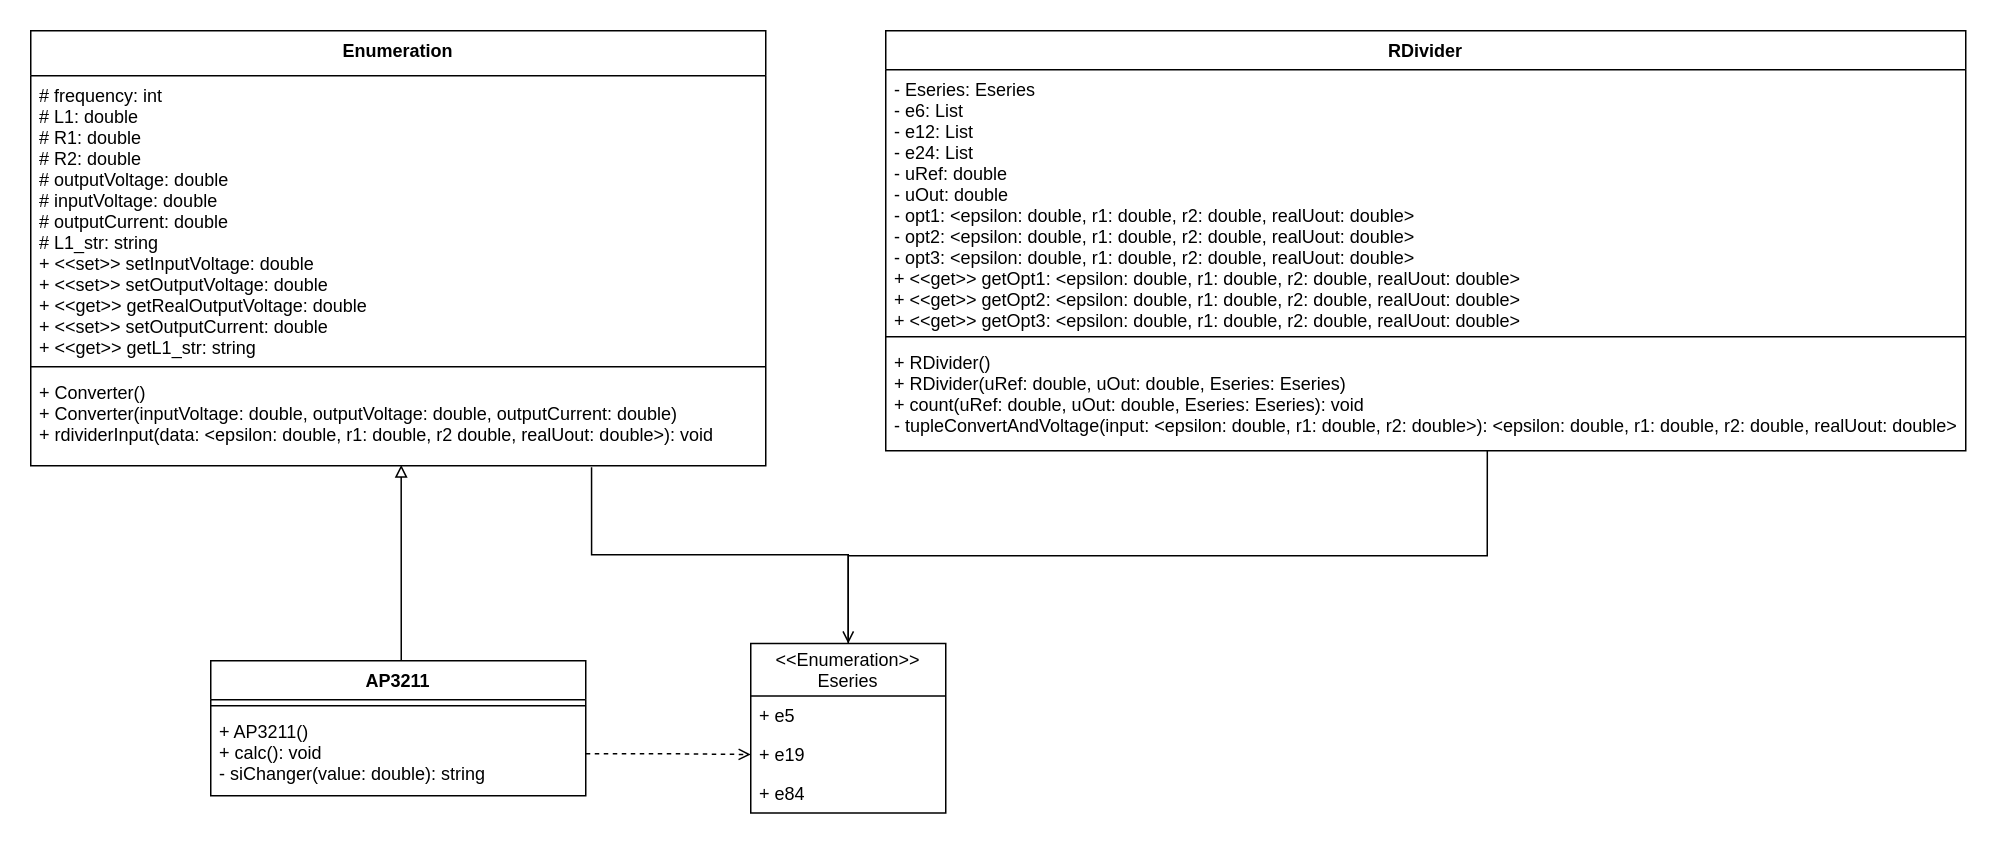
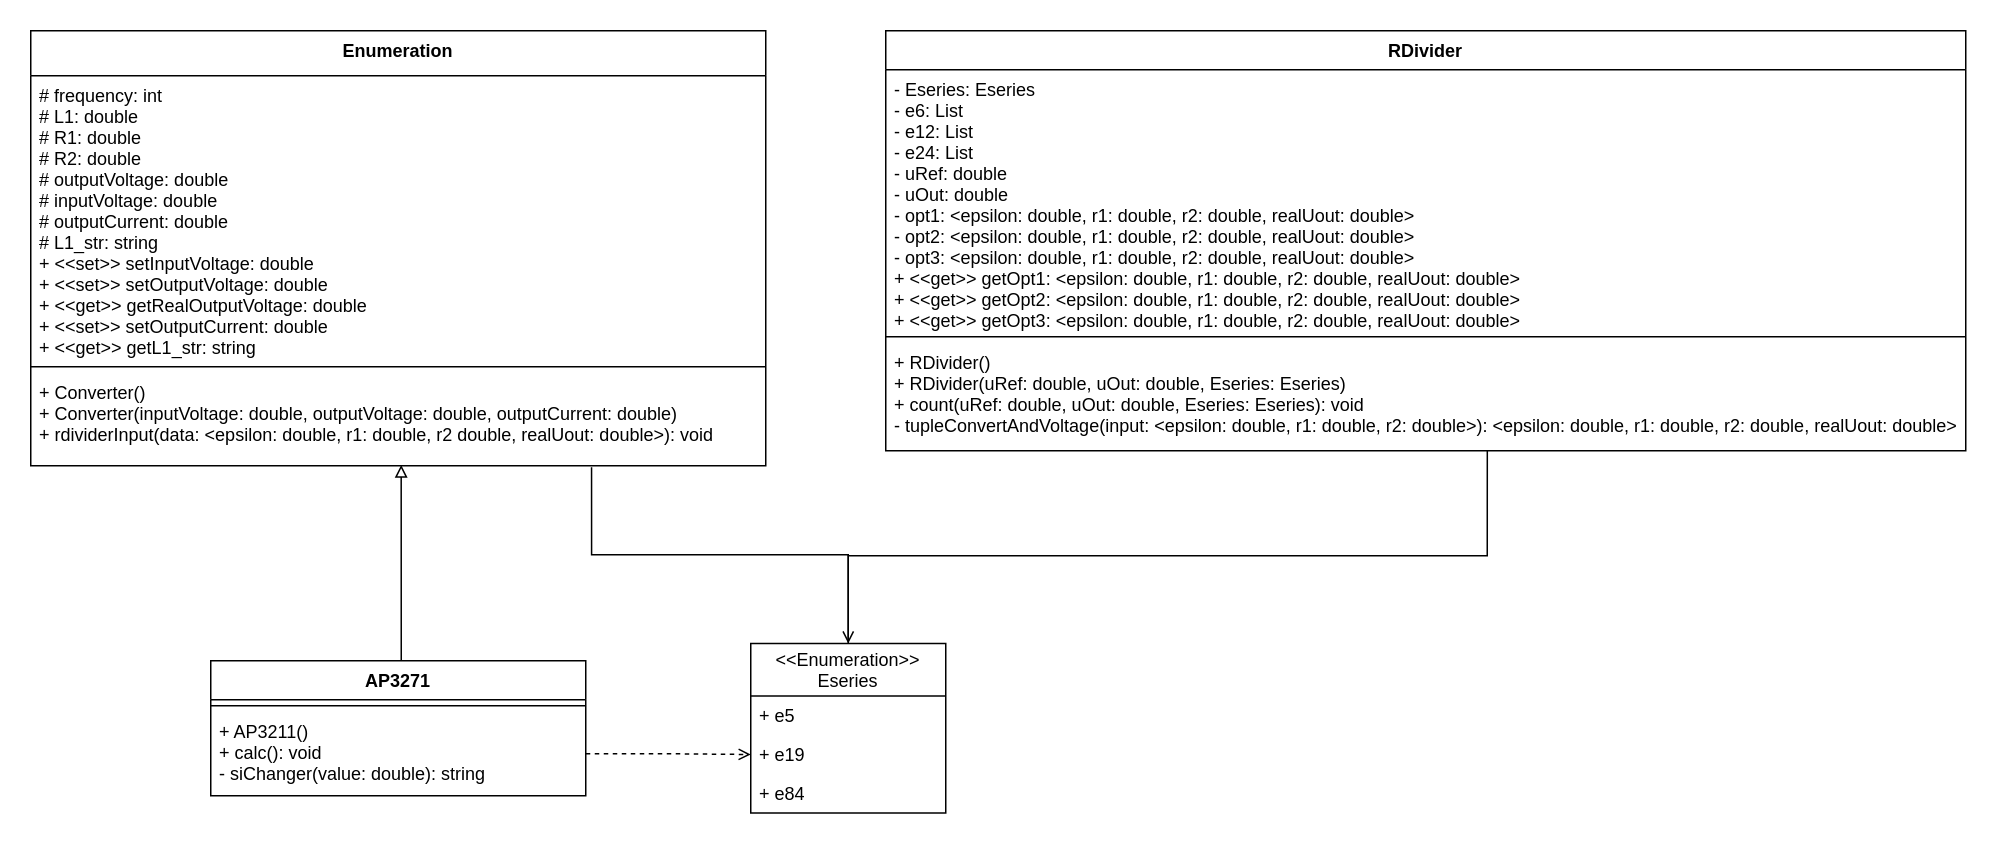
node "AP3211": label "AP3211" -> "AP3271"
